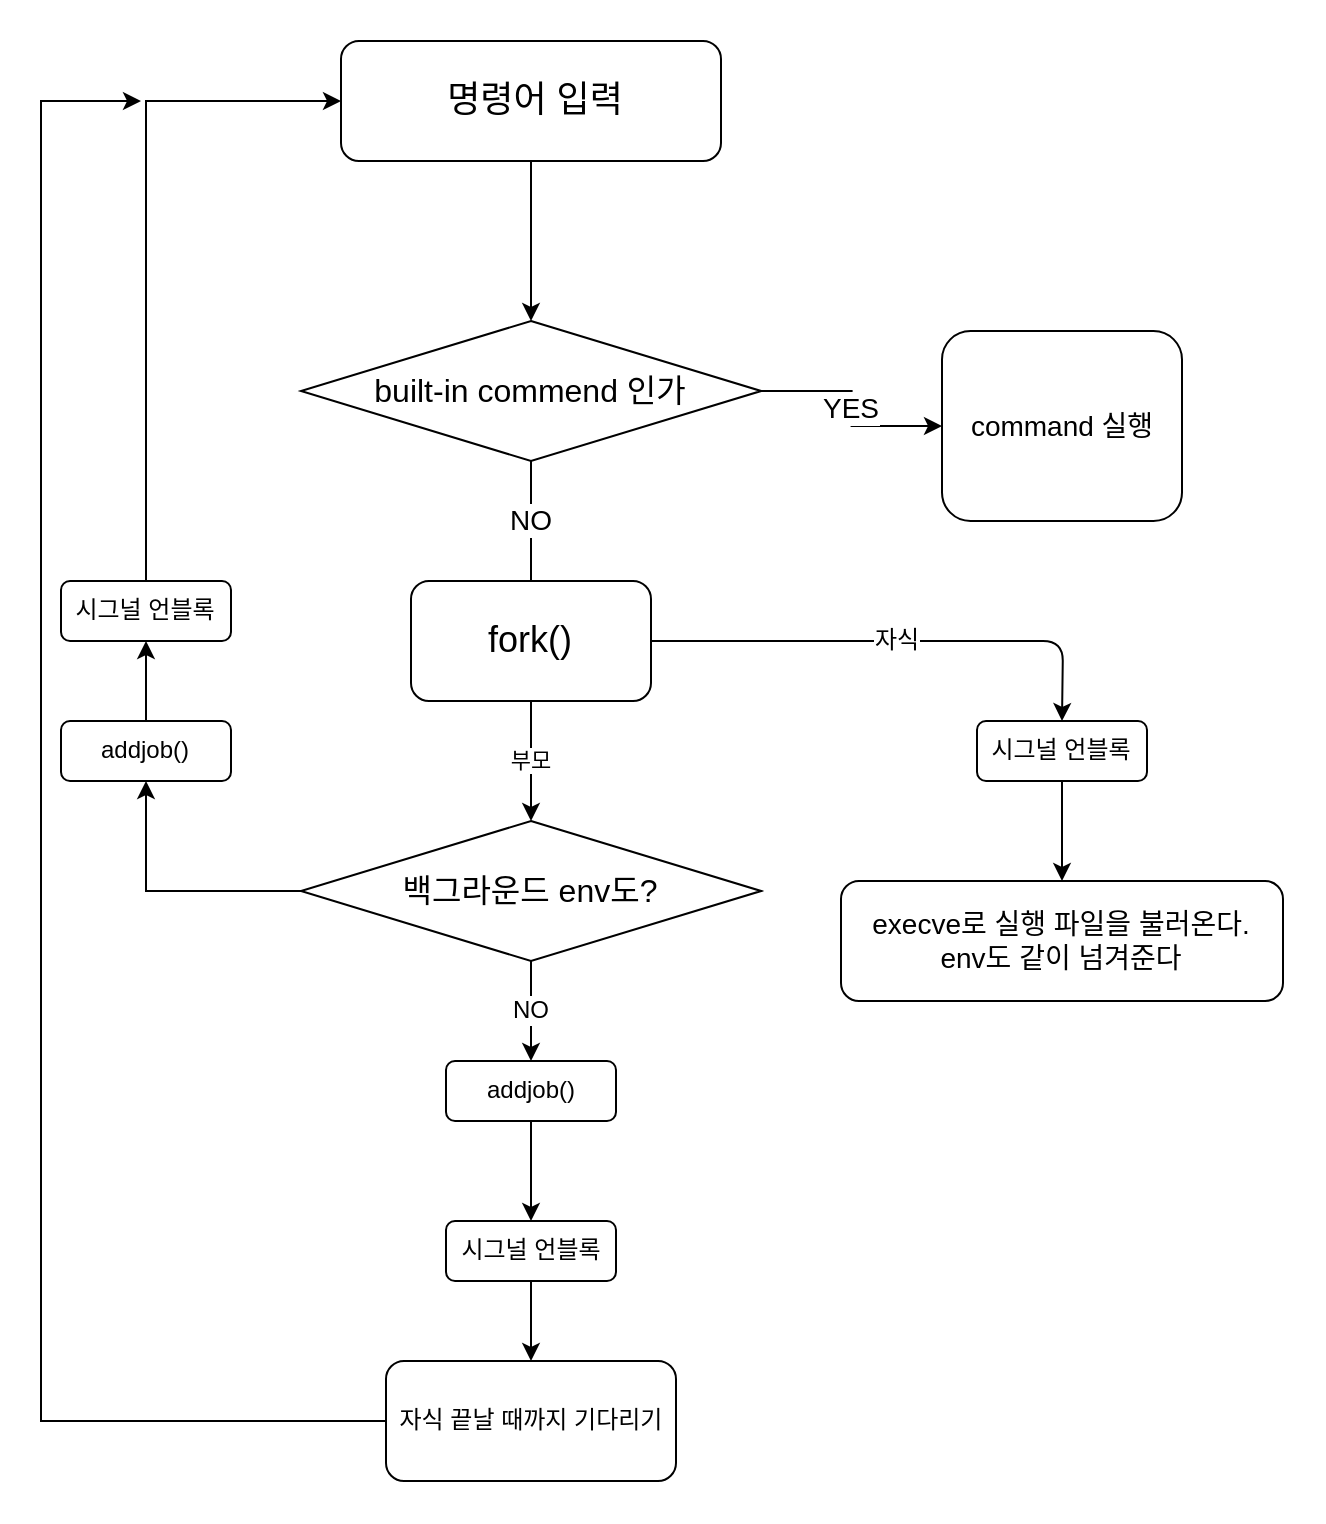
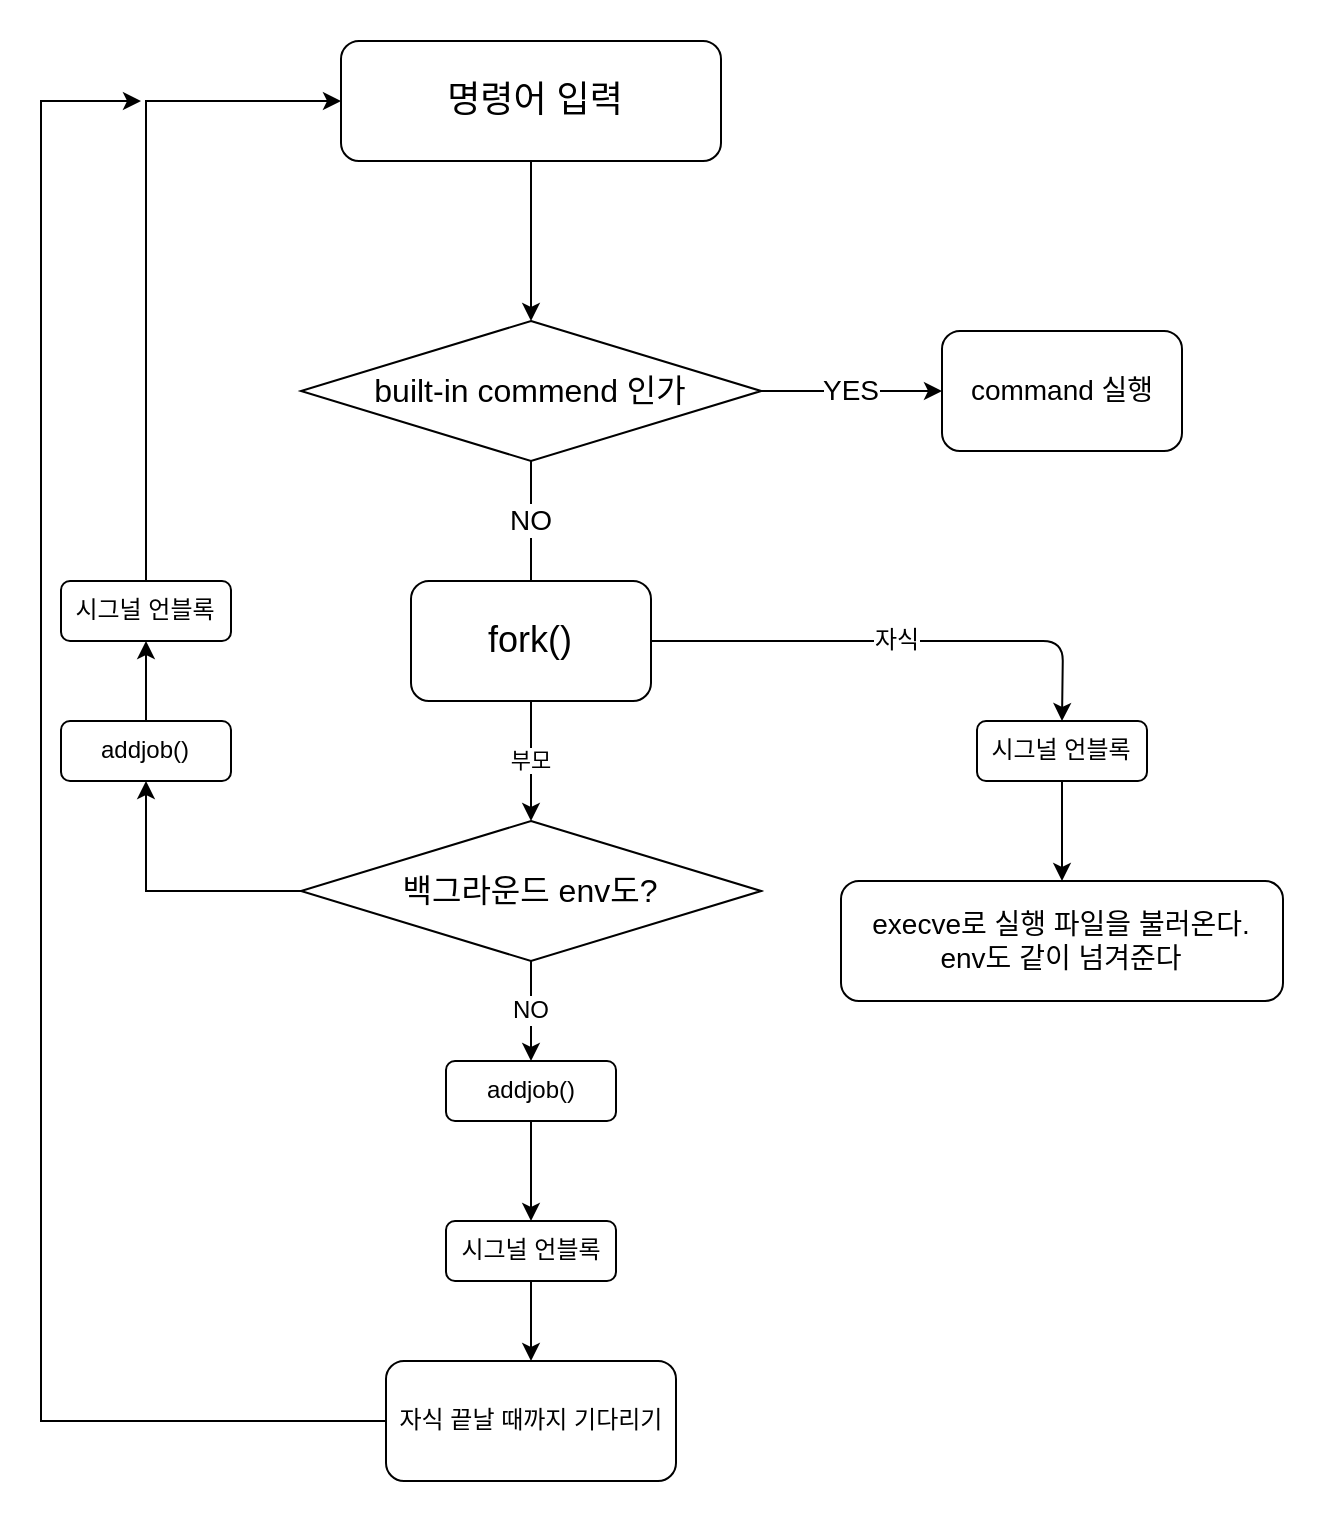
node "command 실행": size 240x190 -> 240x120
